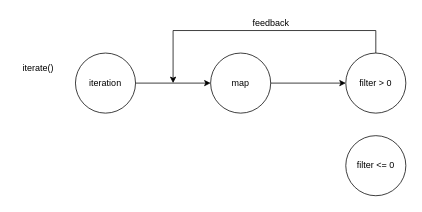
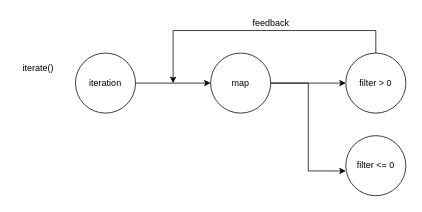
edge "map" -> "filter <= 0": added
